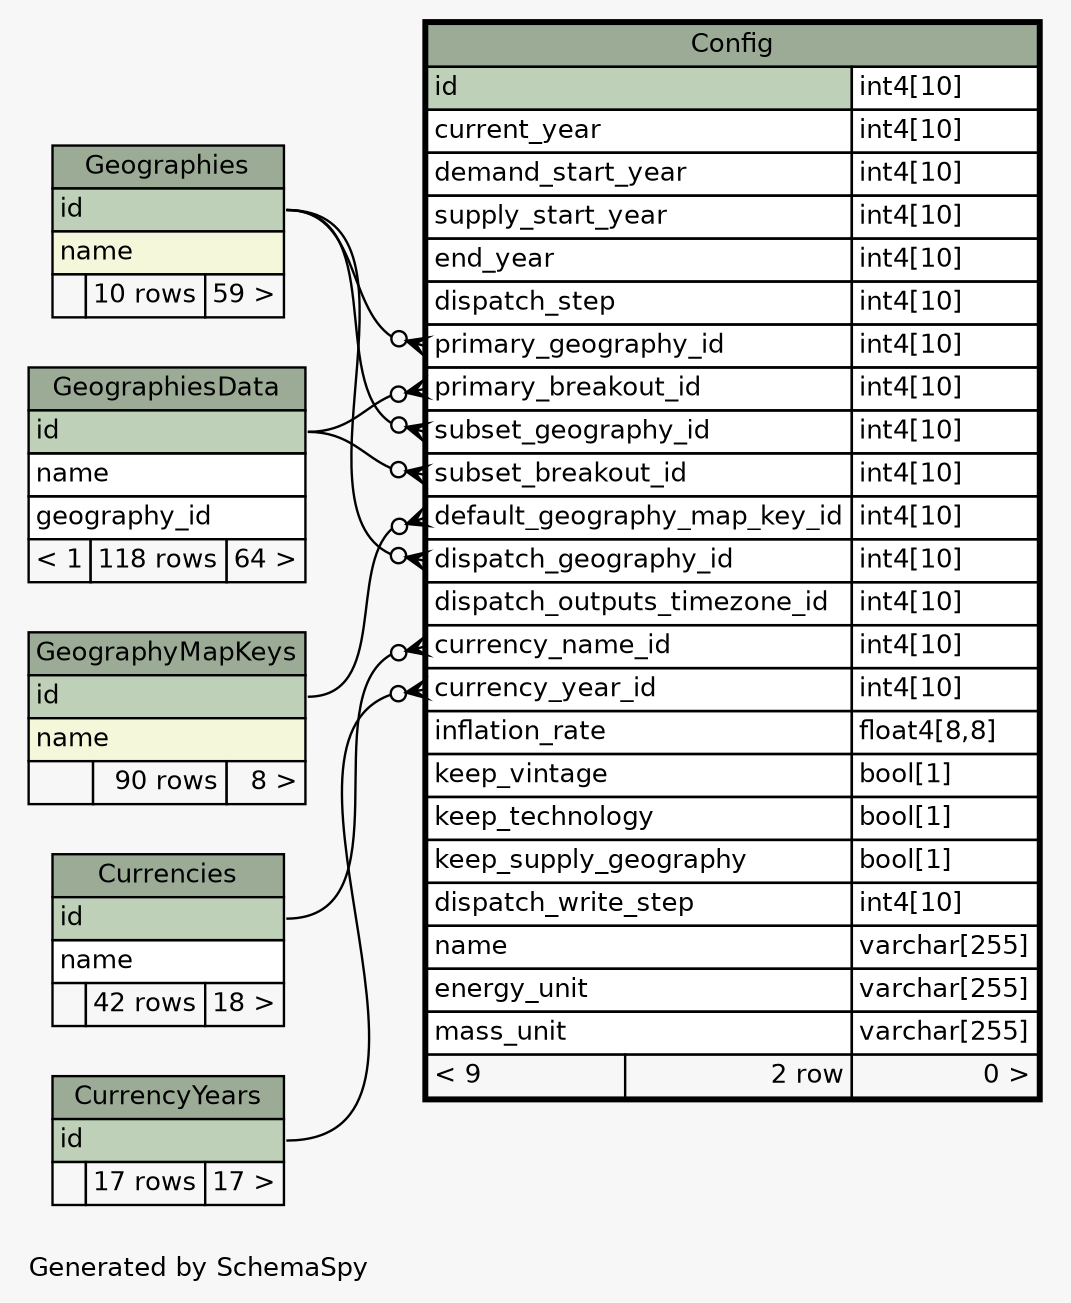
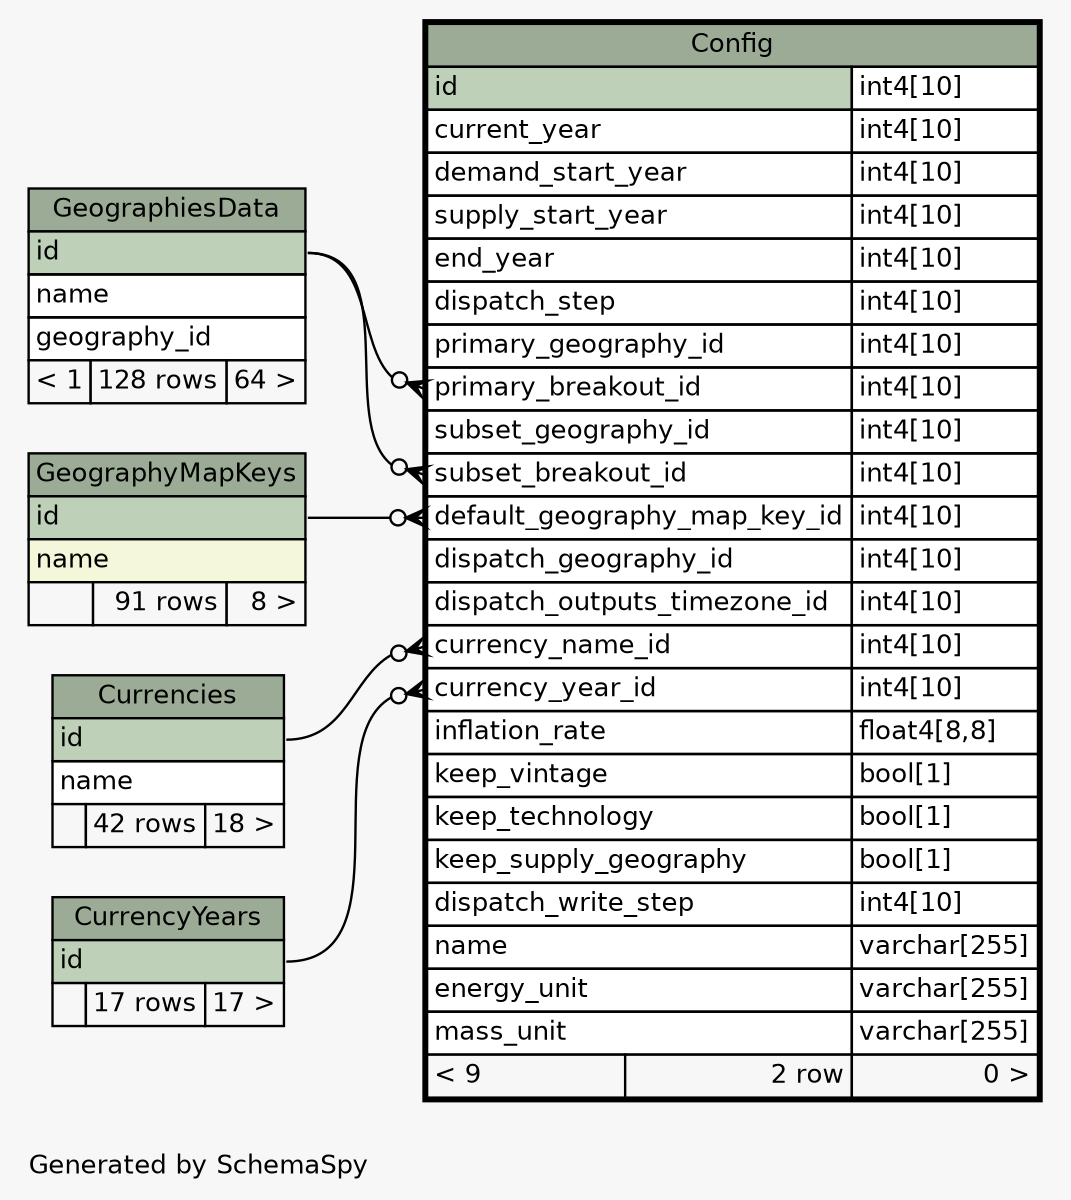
node "Geographies": removed
node "GeographiesData": text "118 rows" -> "128 rows"
node "GeographyMapKeys": text "90 rows" -> "91 rows"
